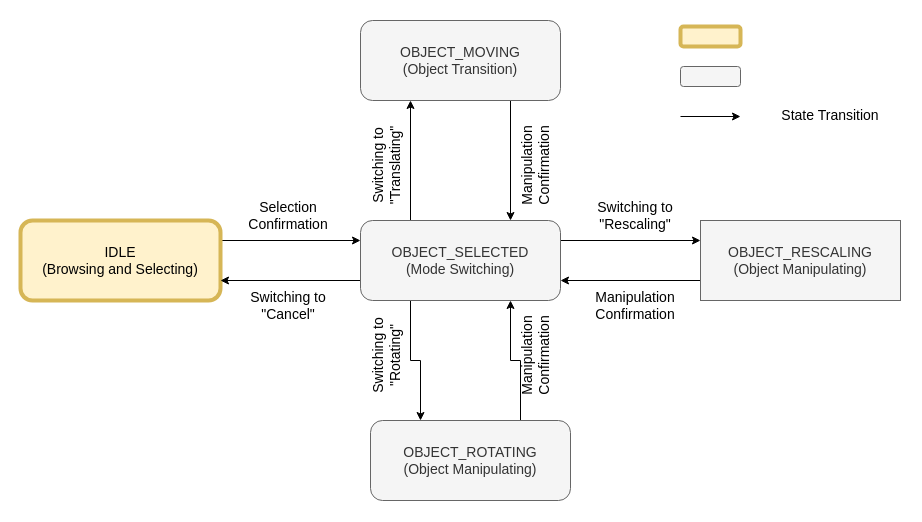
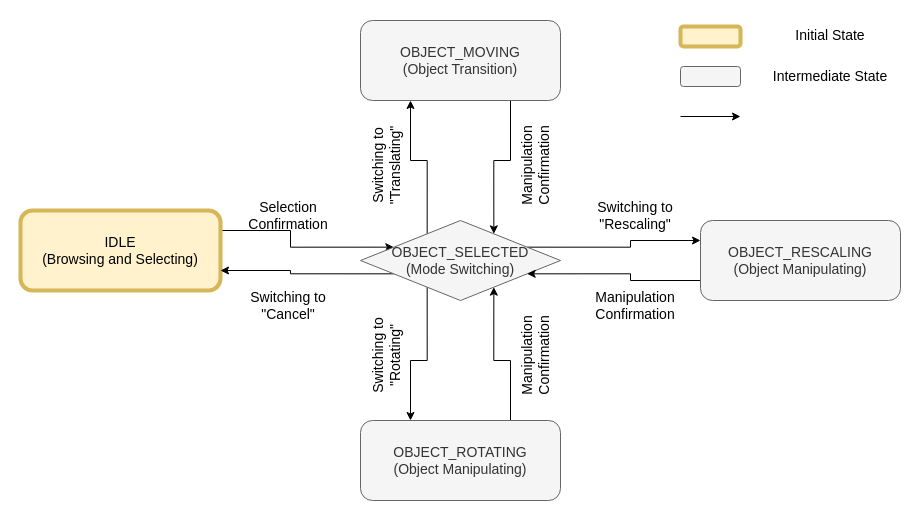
node "Initial State": added
node "Intermediate State": added
node "State Transition": removed
node "IDLE(Browsing and Selecting)": moved (121, 261) -> (121, 251)
node "OBJECT_SELECTED(Mode Switching)": shape rounded rectangle -> diamond
node "OBJECT_RESCALING(Object Manipulating)": shape rectangle -> rounded rectangle
node "OBJECT_ROTATING(Object Manipulating)": moved (471, 461) -> (461, 461)
